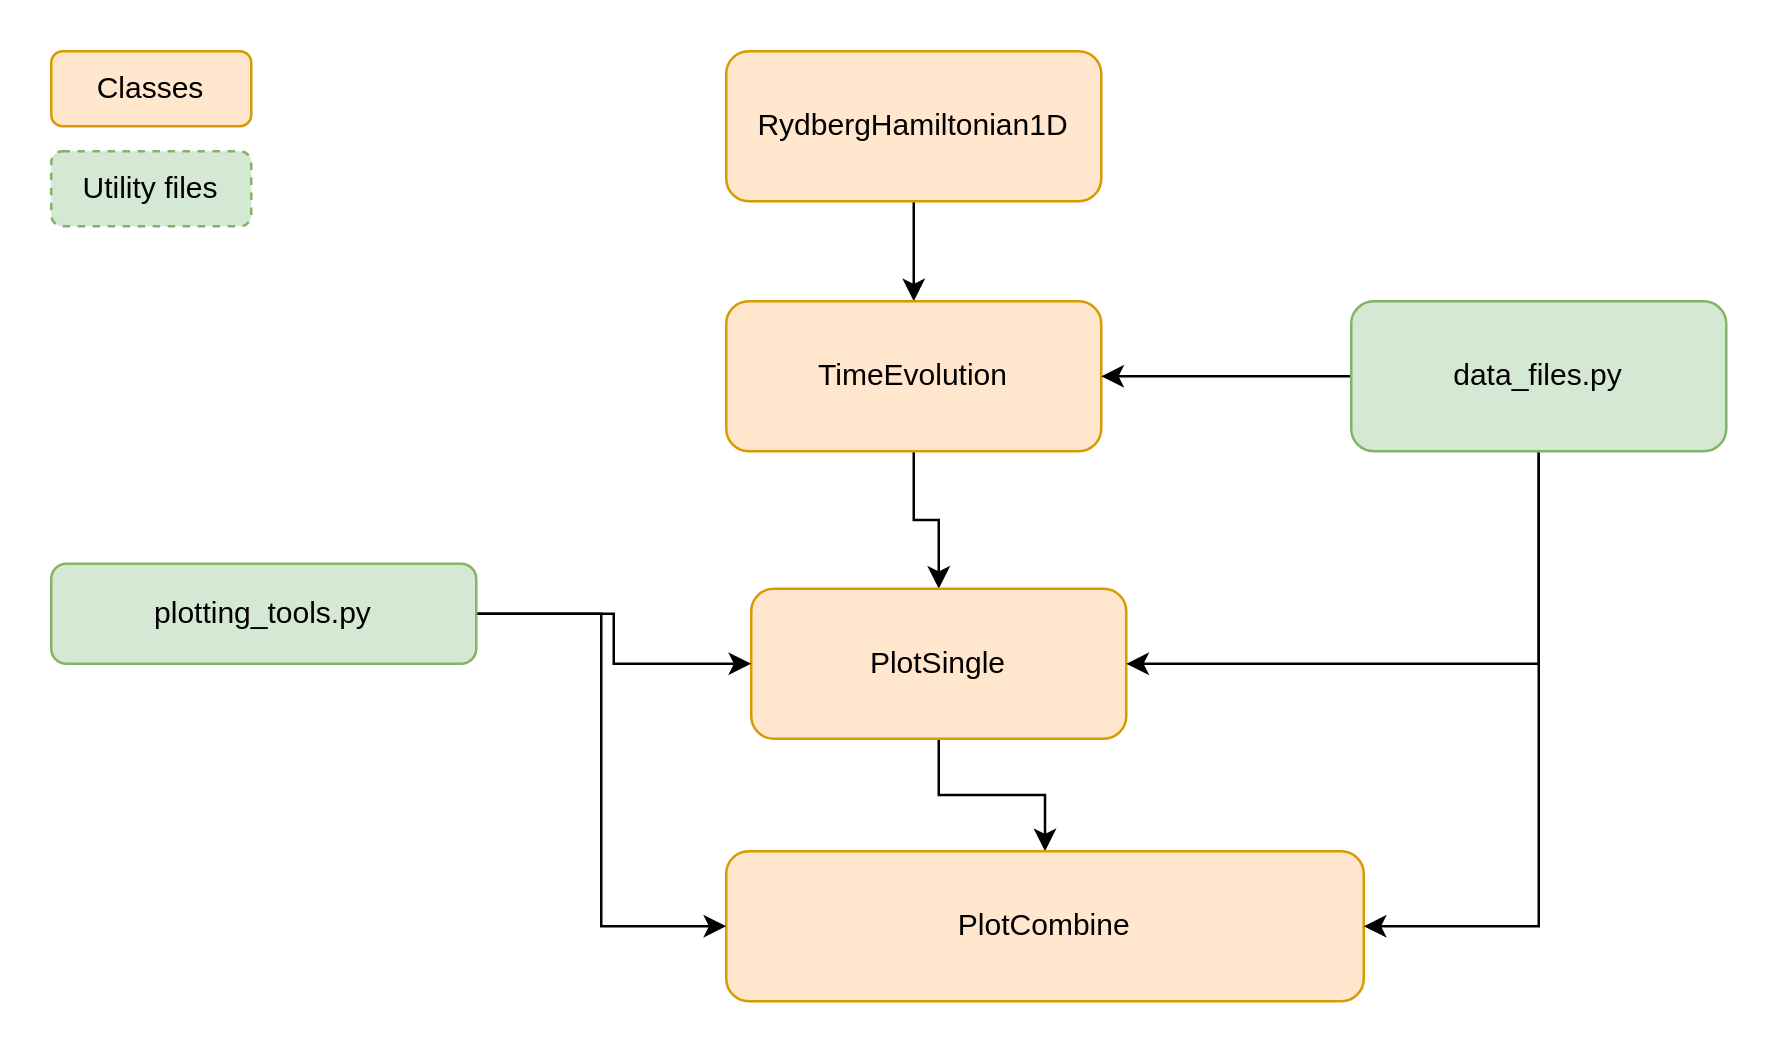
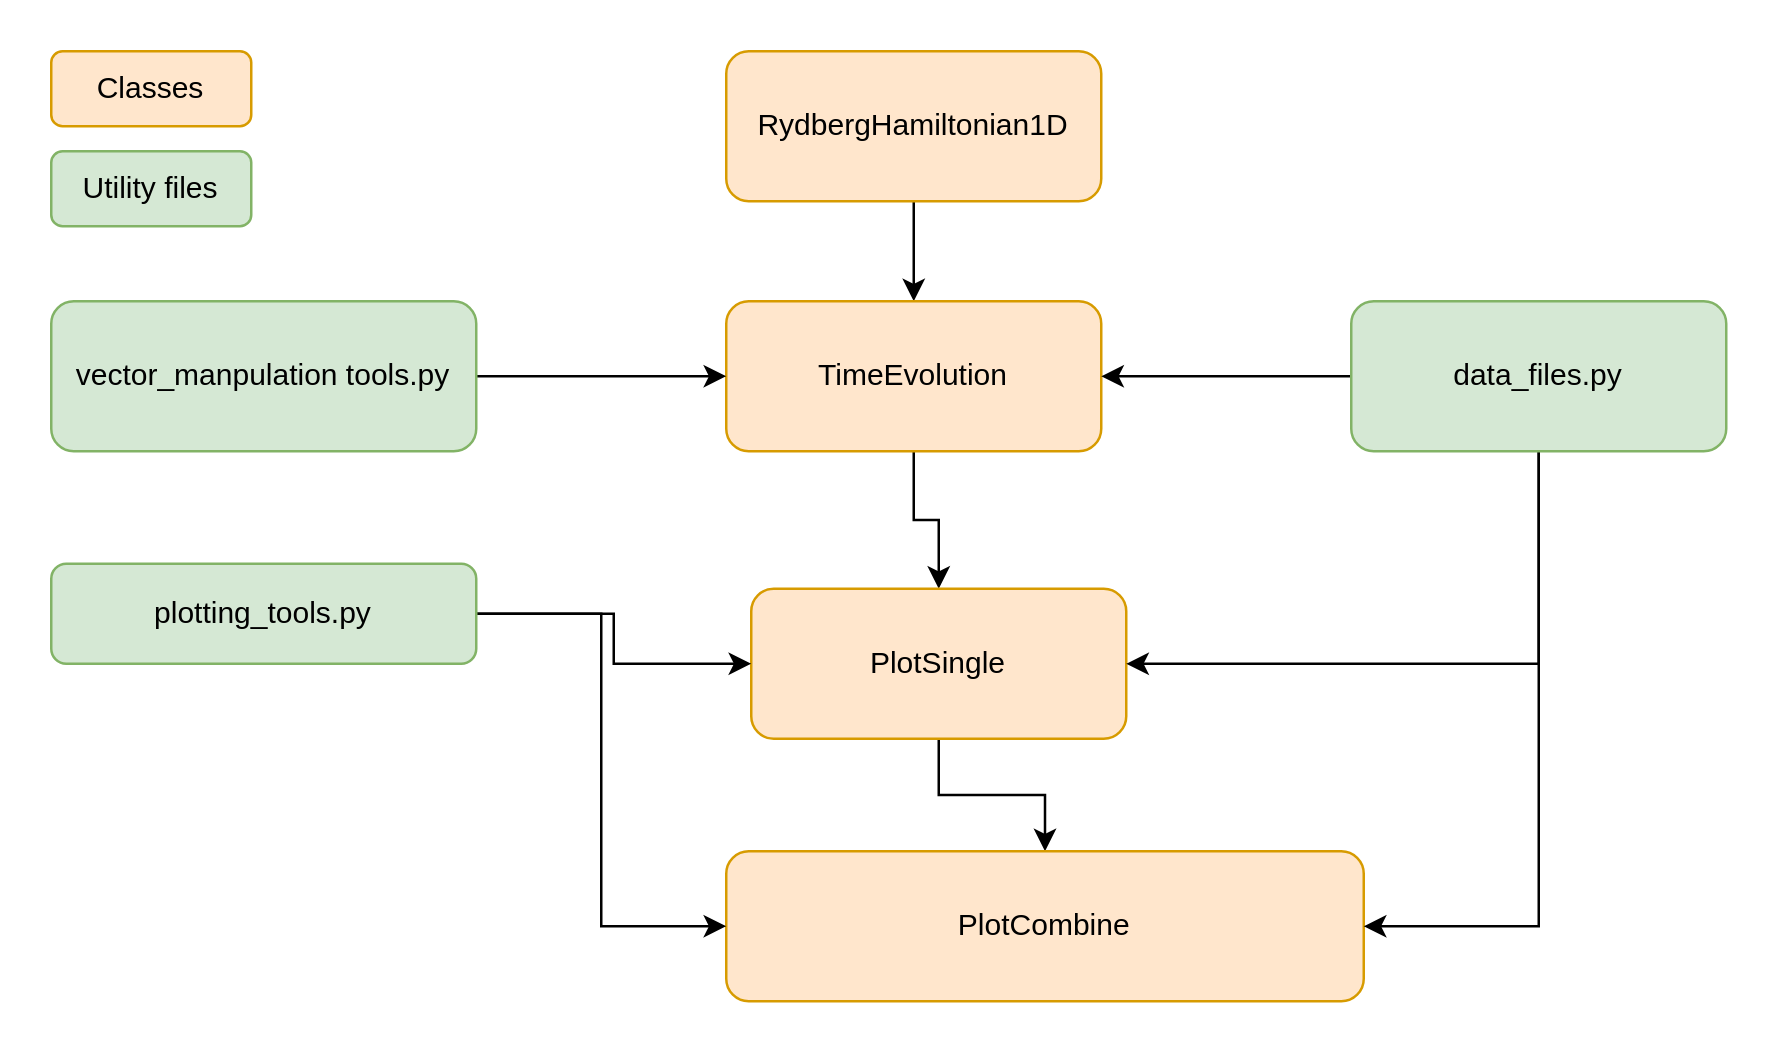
node "Utility files": style dashed -> solid
node "vector_manpulation tools.py": added
edge "vector_manpulation tools.py" -> "TimeEvolution": added
